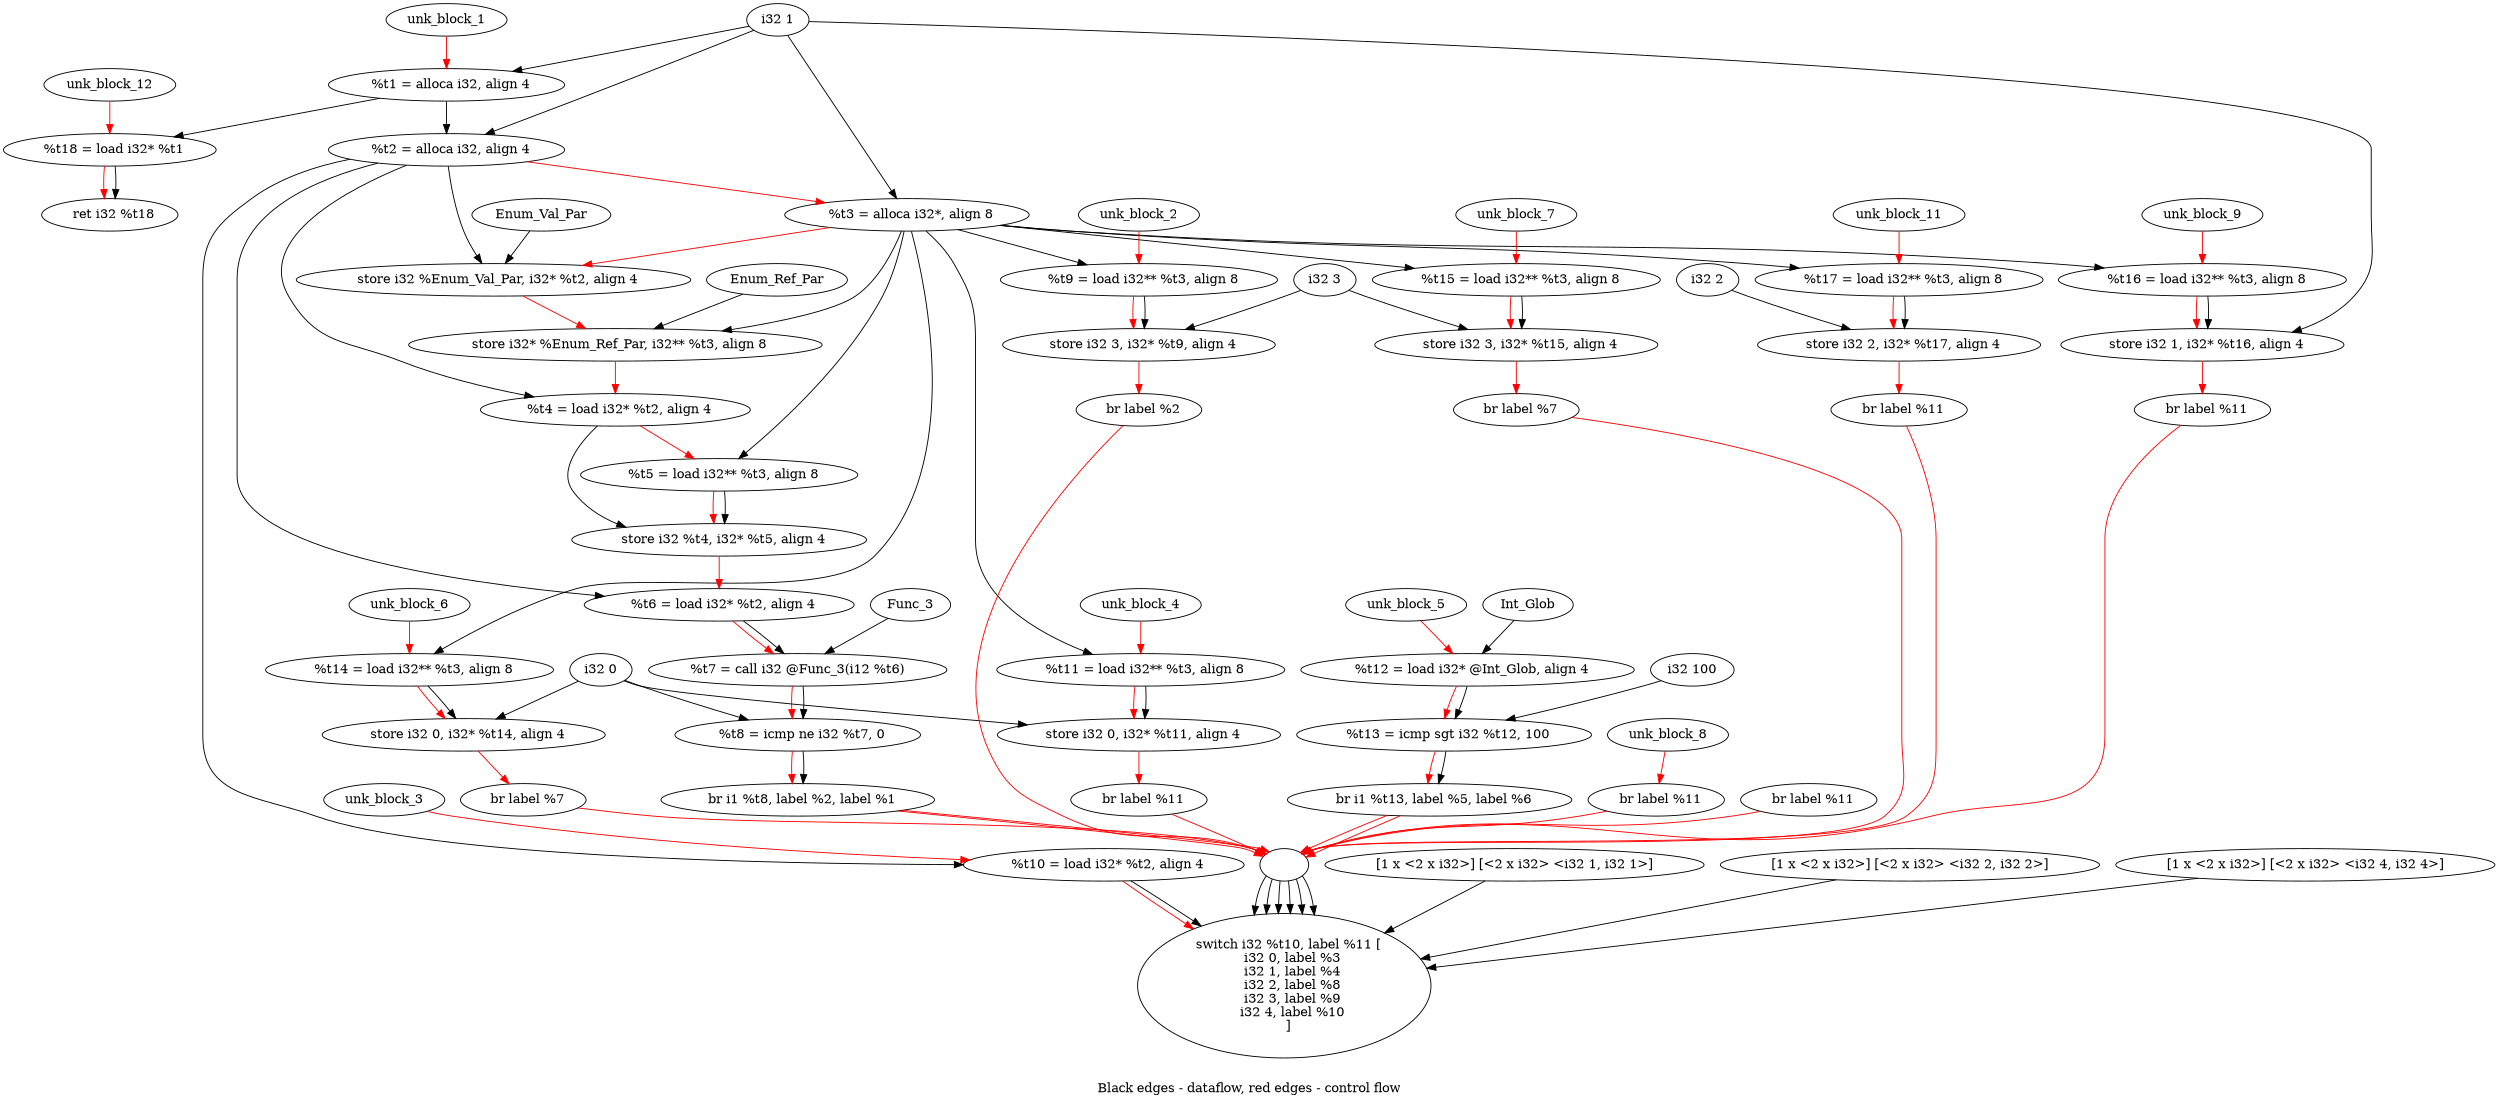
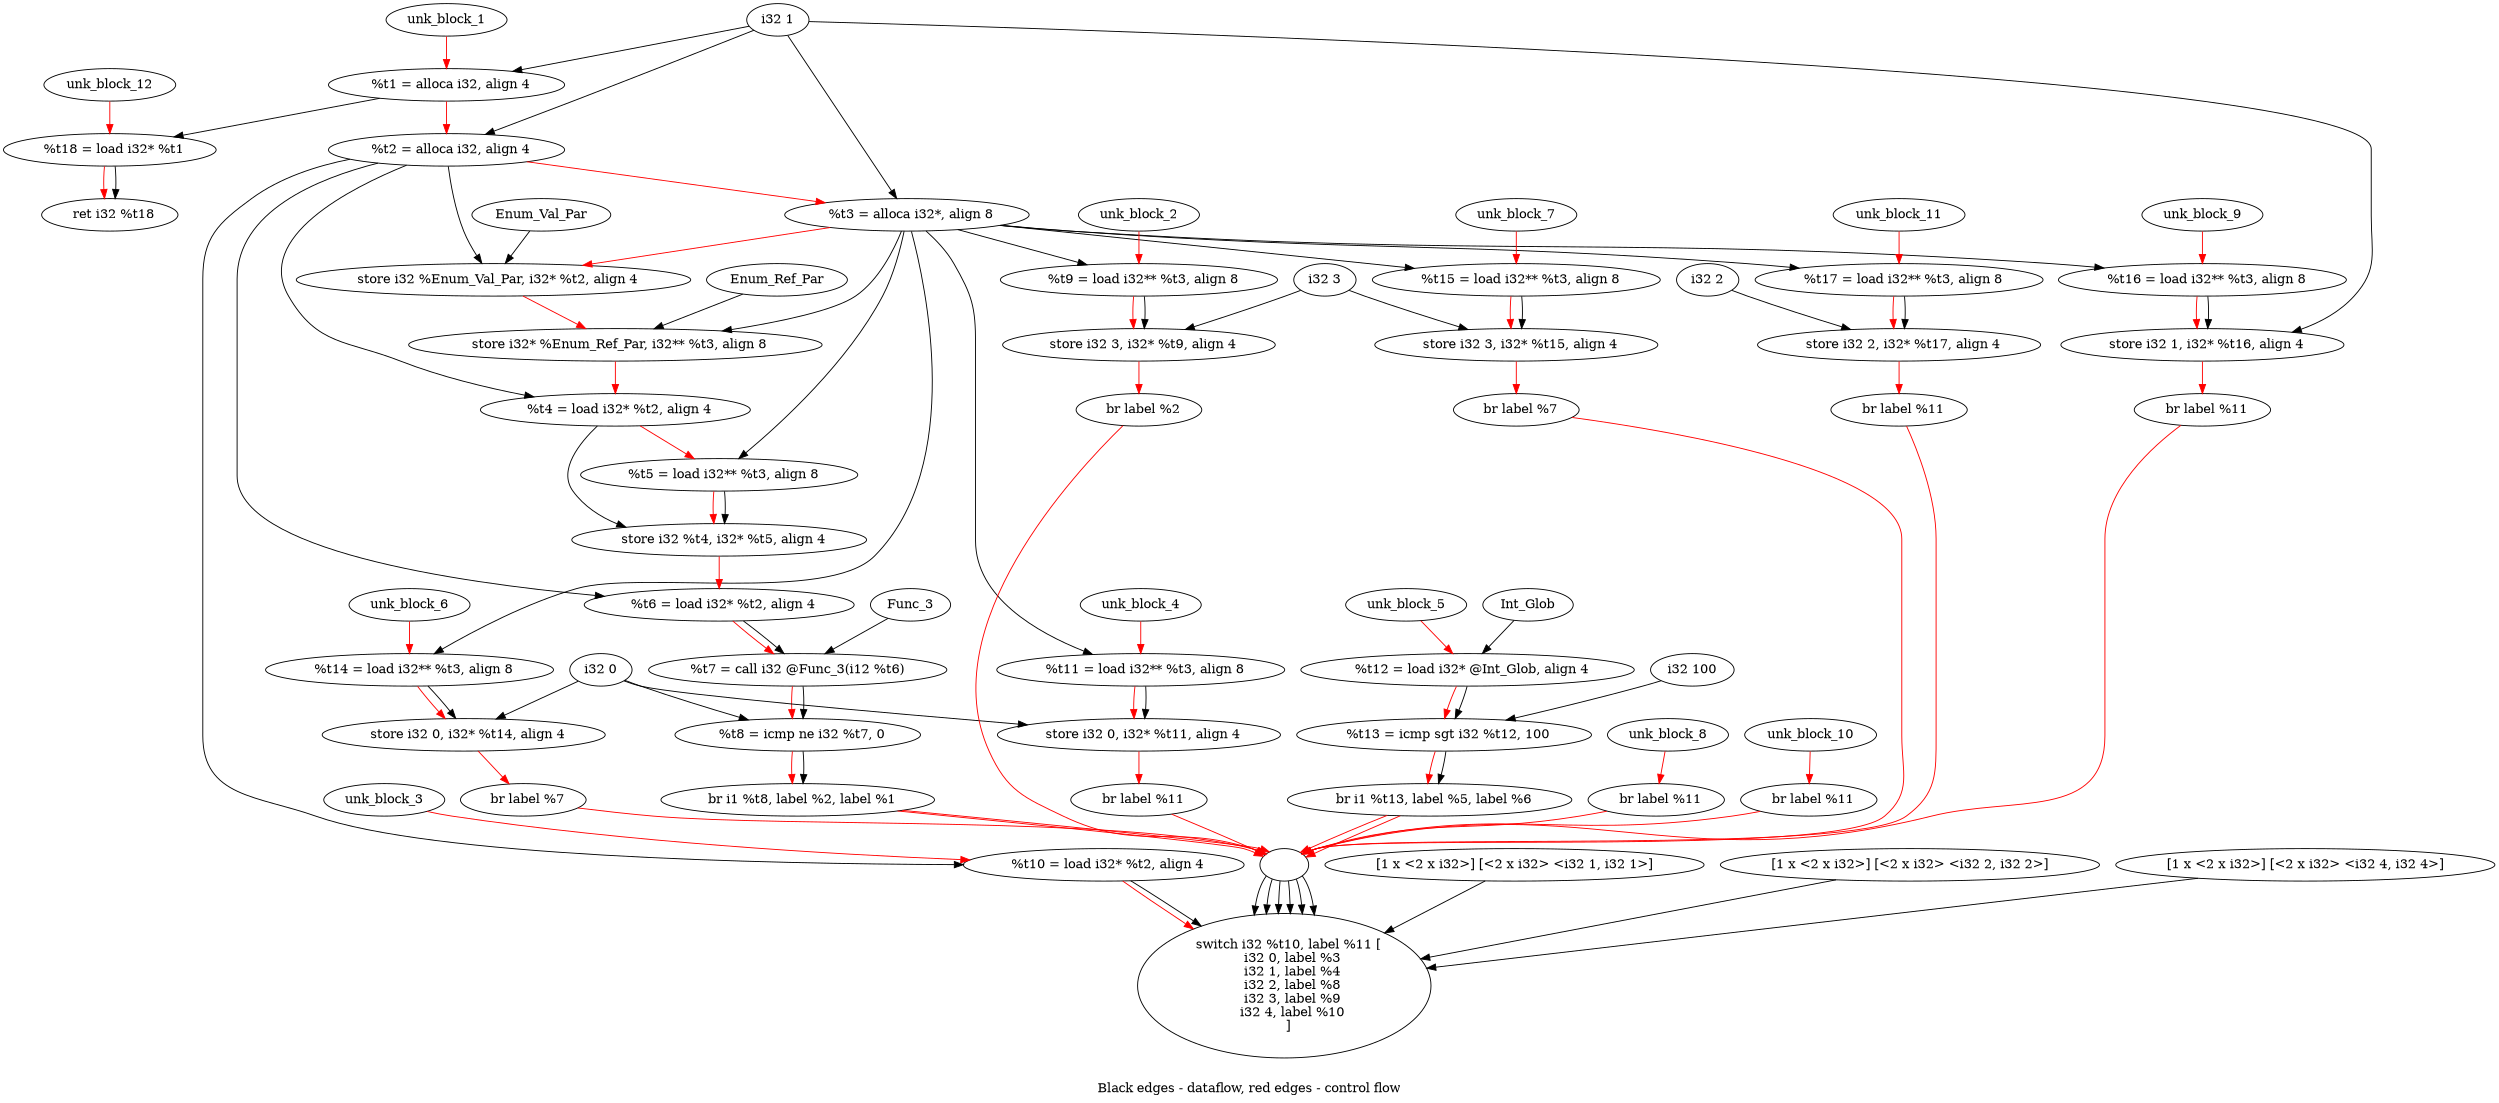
edge "%t1 = alloca i32, align 4" -> "%t2 = alloca i32, align 4": color black -> red
node "unk_block_10": added
